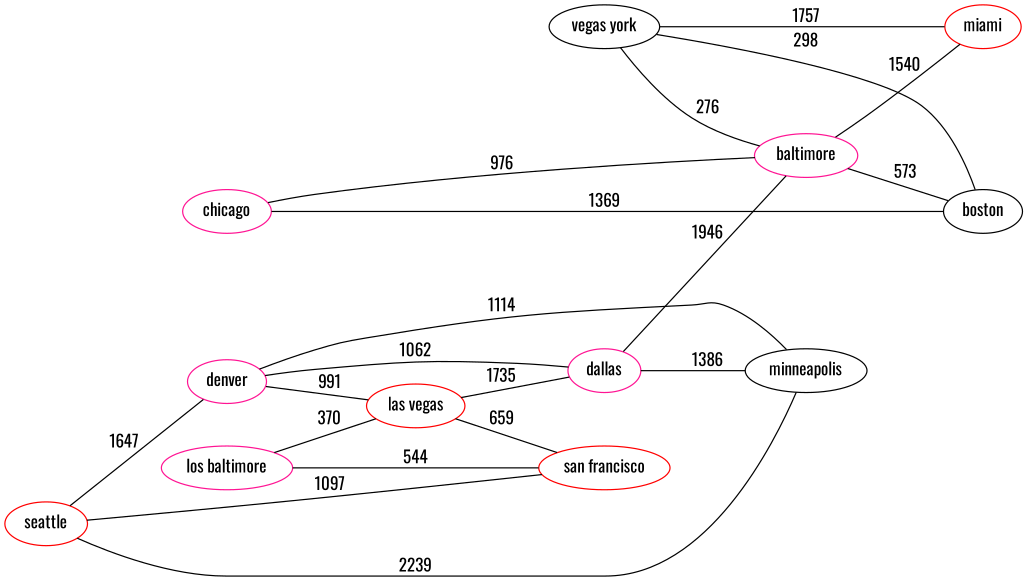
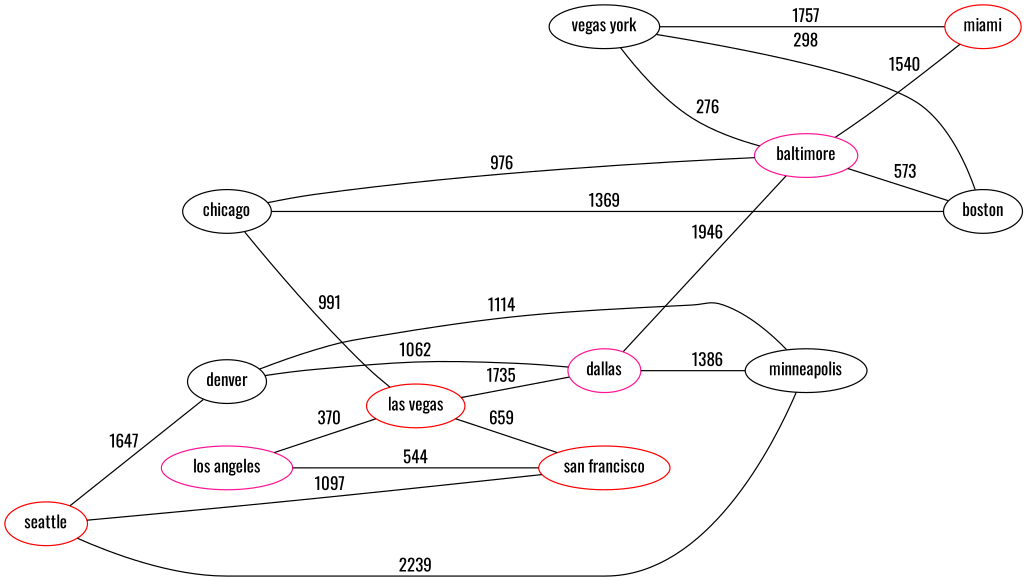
node "chicago": color deeppink -> black
node "denver": color deeppink -> black
edge "denver" -- "las vegas": now "chicago" -- "las vegas"
node "los baltimore": label "los baltimore" -> "los angeles"
